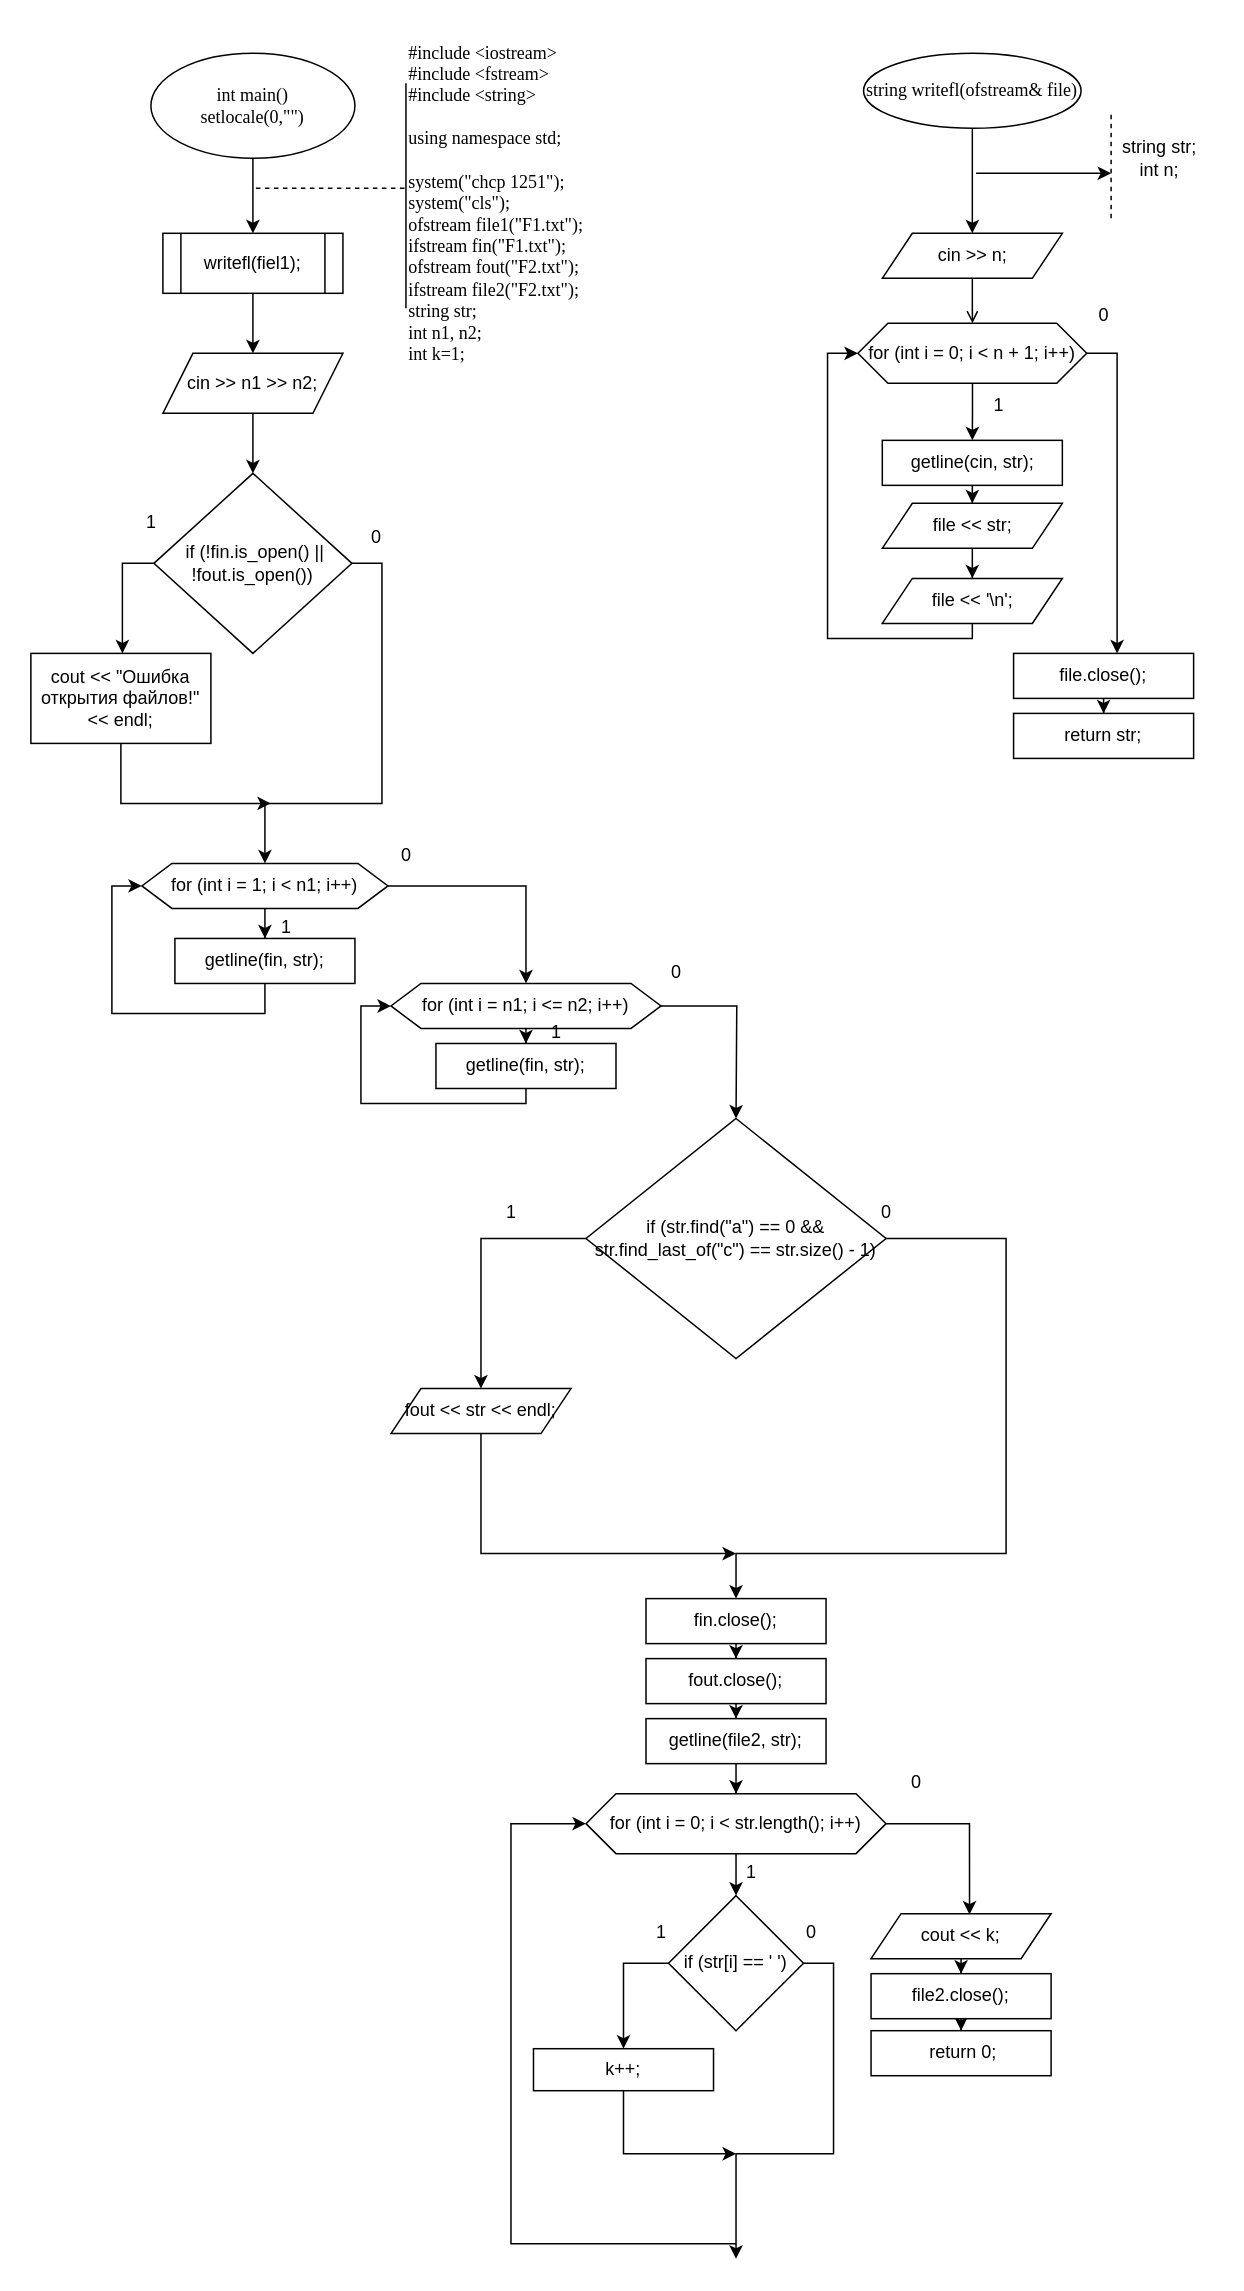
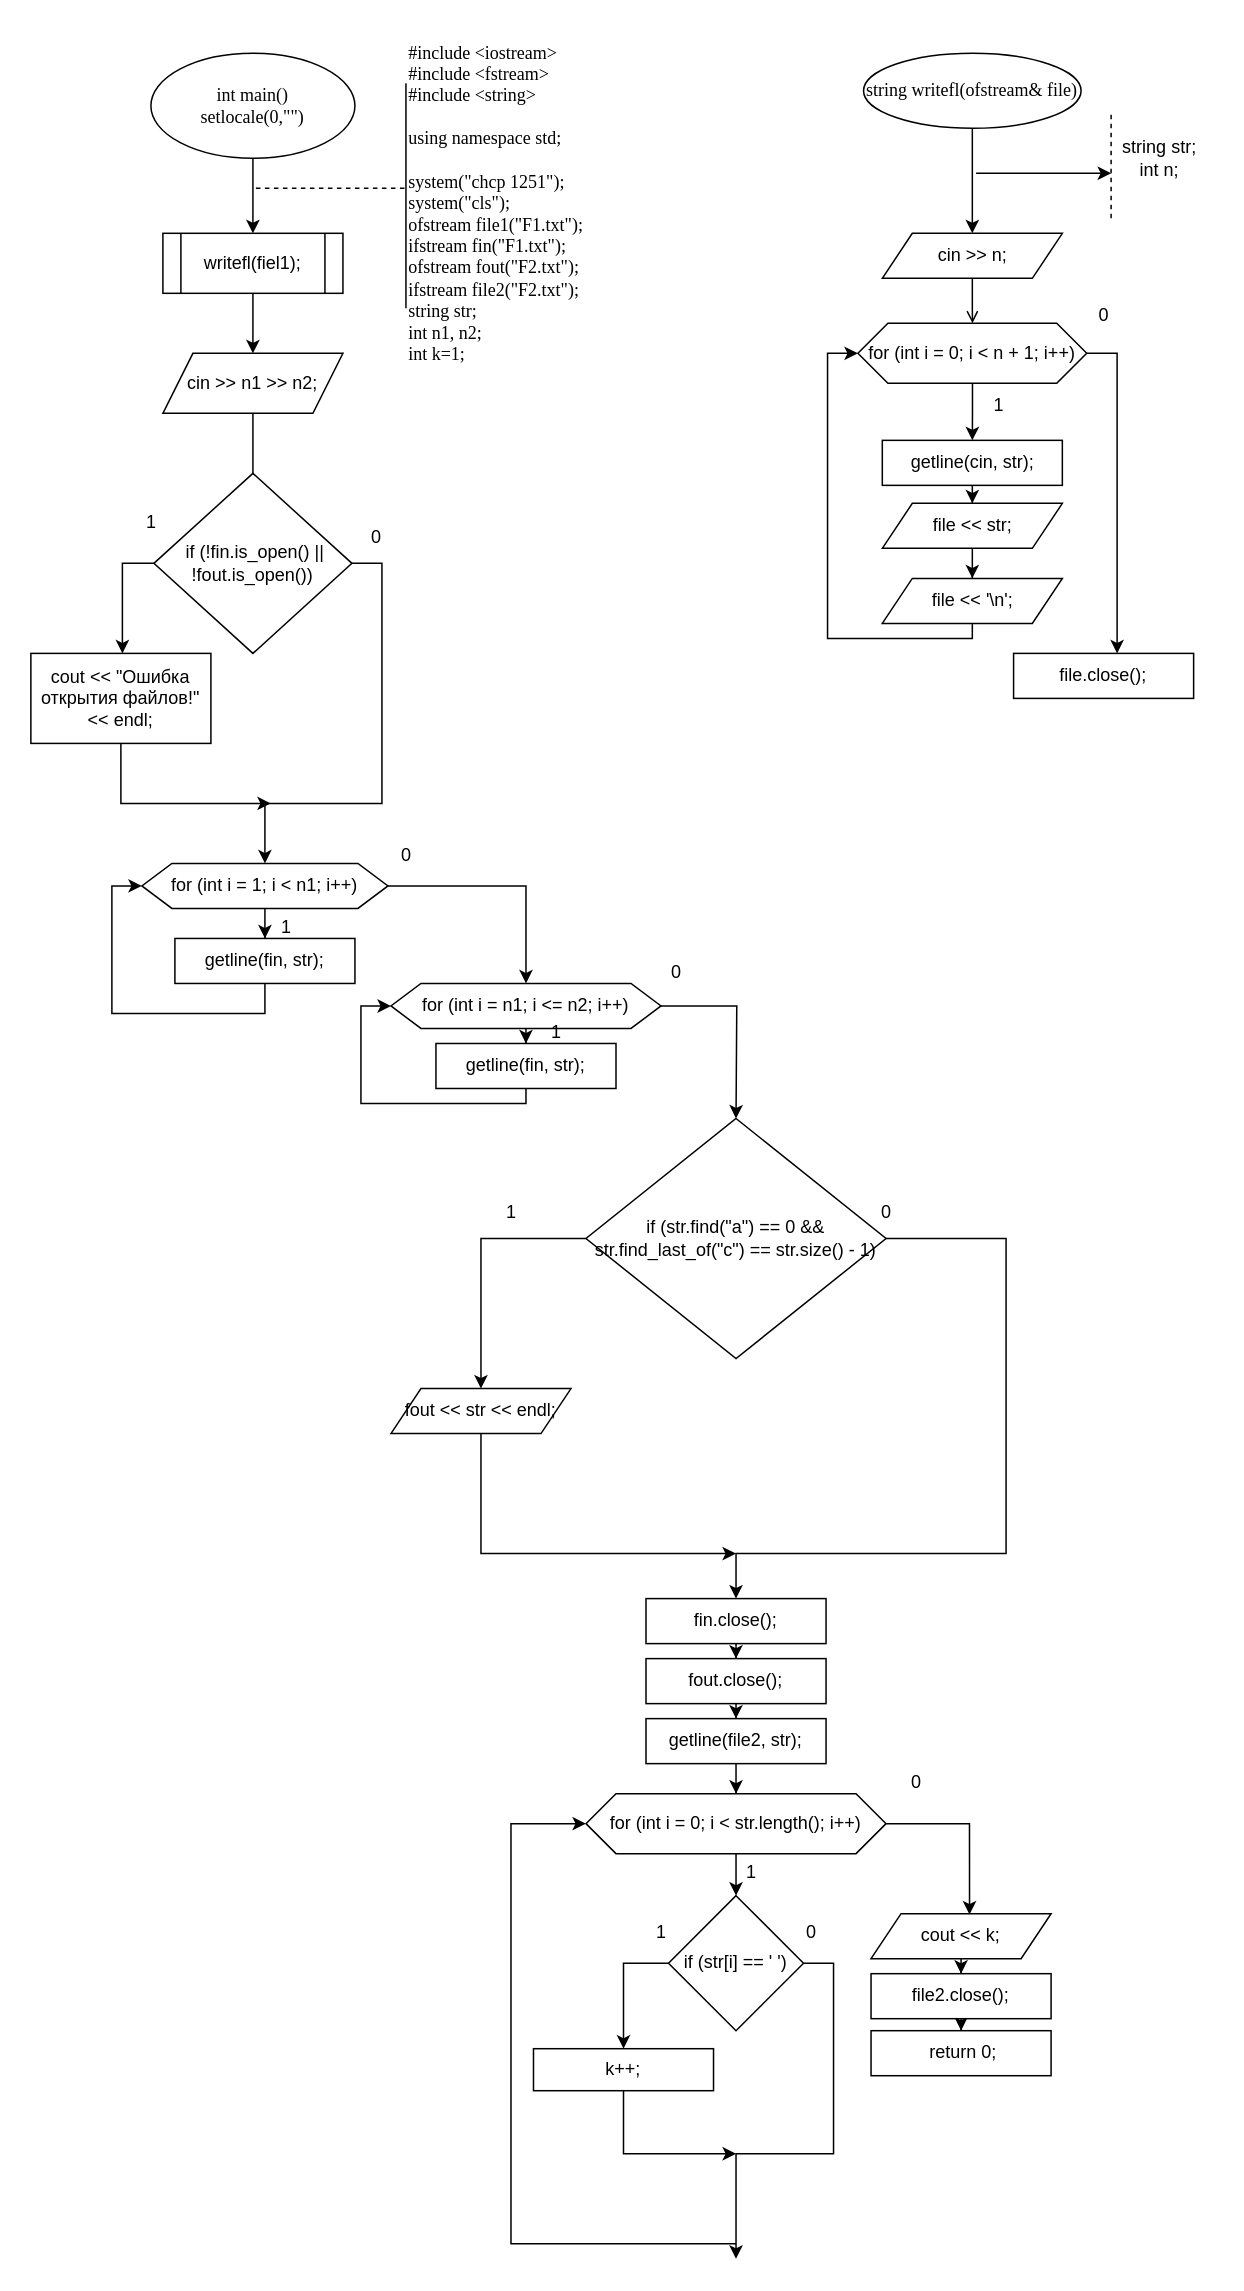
edge "cin >> n1 >> n2;" -> "if (!fin.is_open() || !fout.is_open())": arrowhead classic -> none
edge "file.close();" -> "return str;": removed
node "return str;": removed
